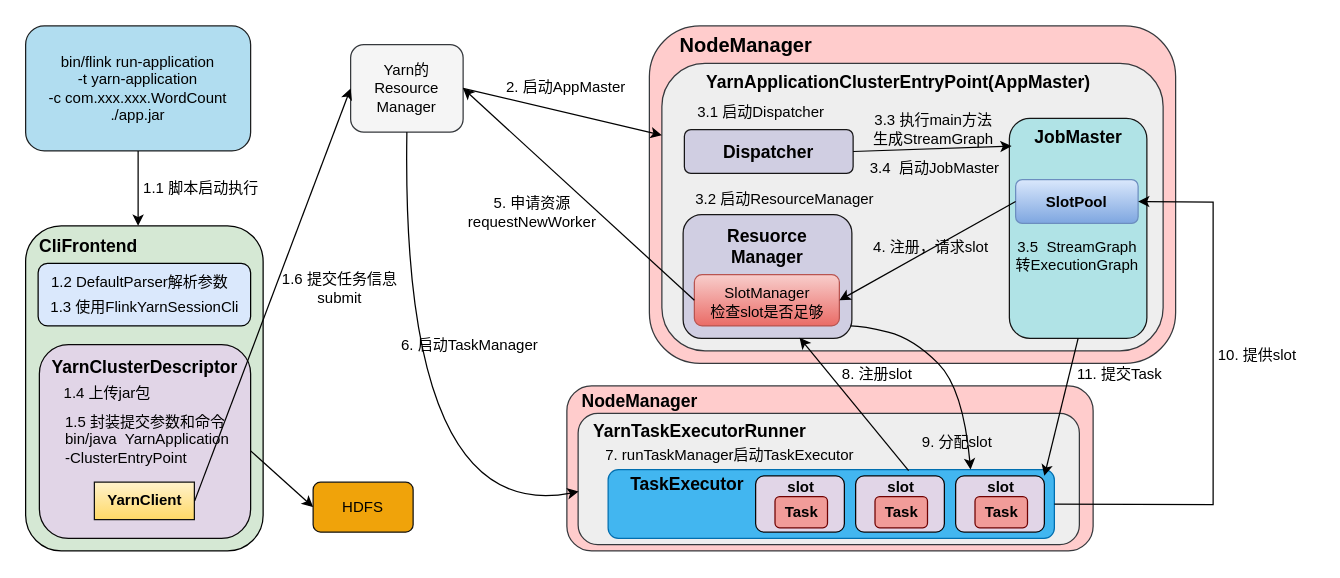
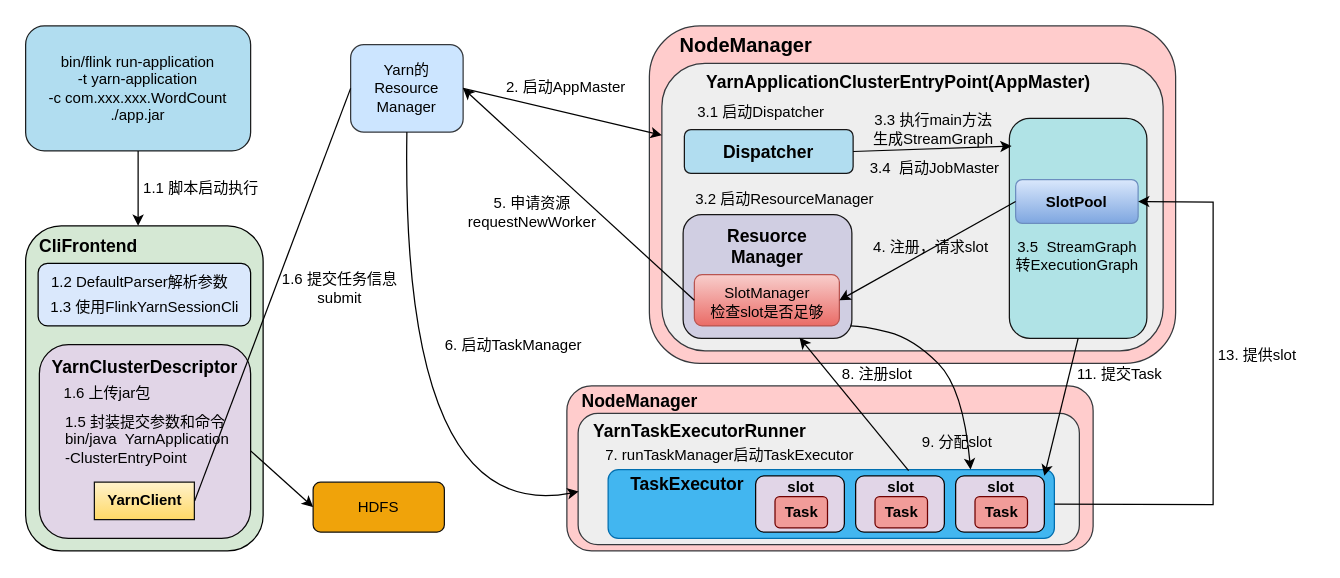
node "Yarn的 Resource Manager": fillcolor #f5f5f5 -> #cce5ff
edge "YarnClient" -> "Yarn的 Resource Manager": arrowhead classic -> none
node "JobMaster": removed
node "Dispatcher": fillcolor #d0cee2 -> #b1ddf0
node "6. 启动TaskManager": moved (469, 346) -> (513, 346)
node "10. 提供slot": label "10. 提供slot" -> "13. 提供slot"
node "1.4 上传jar包": label "1.4 上传jar包" -> "1.6 上传jar包"
node "HDFS": size 100x50 -> 131x50
